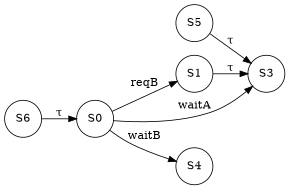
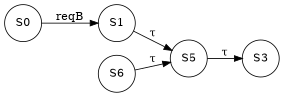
edge "S1" -> "S3": now "S1" -> "S5"
edge "S6" -> "S0": now "S6" -> "S5"
edge "S0" -> "S3": removed, label "waitA"
node "S4": removed
